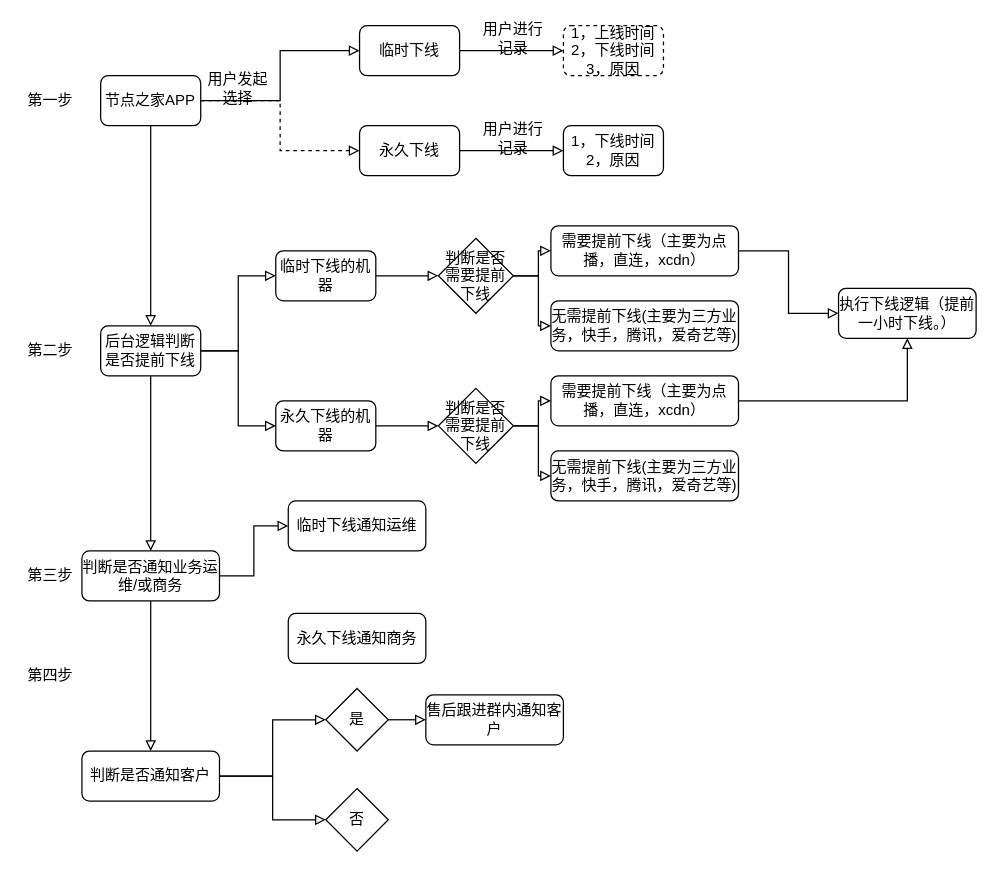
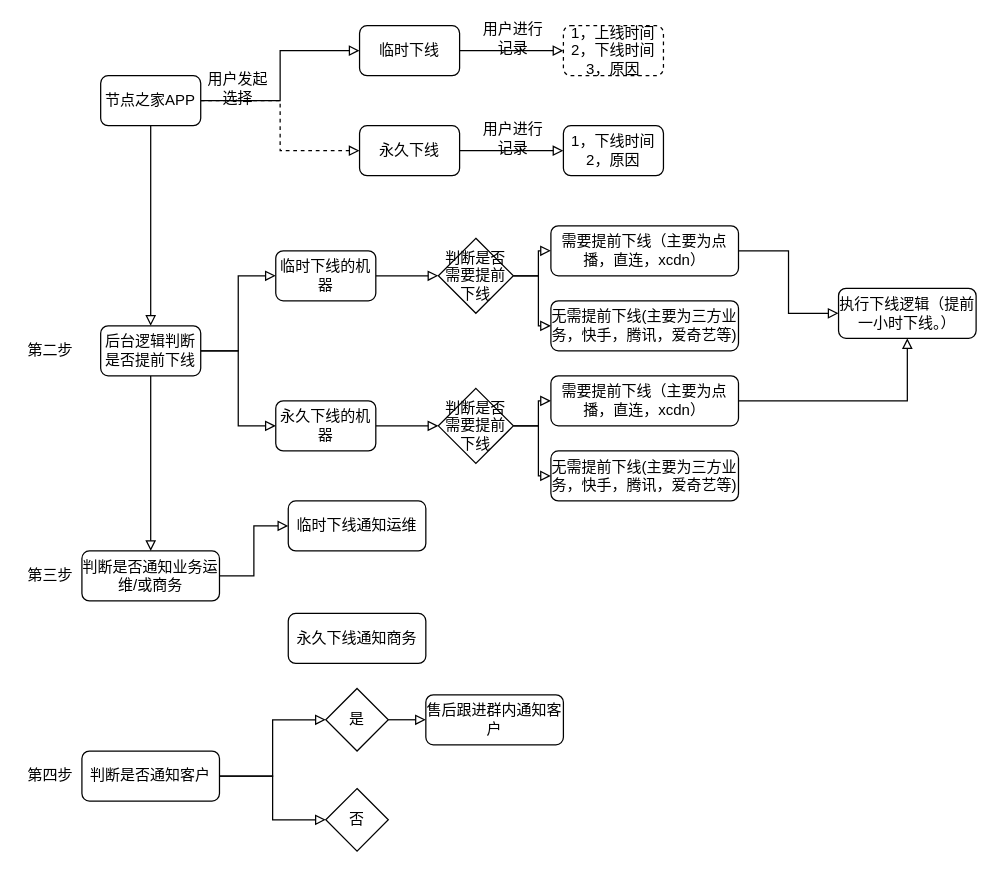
node "第一步": removed
edge "判断是否通知业务运维/或商务" -> "判断是否通知客户": removed
node "第四步": moved (51, 676) -> (51, 776)
